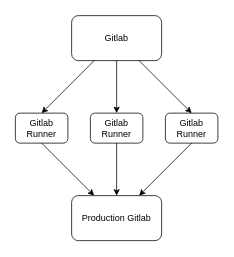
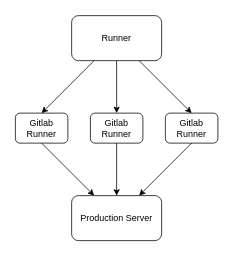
node "Gitlab": label "Gitlab" -> "Runner"
node "Production Gitlab": label "Production Gitlab" -> "Production Server"
